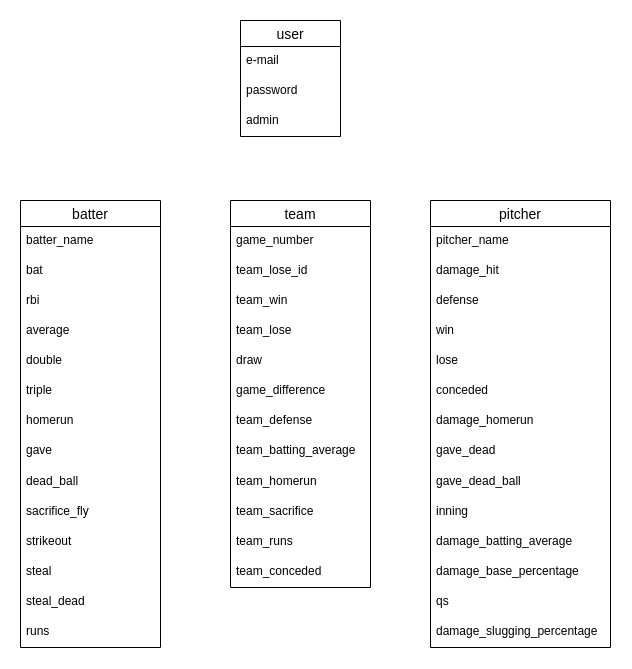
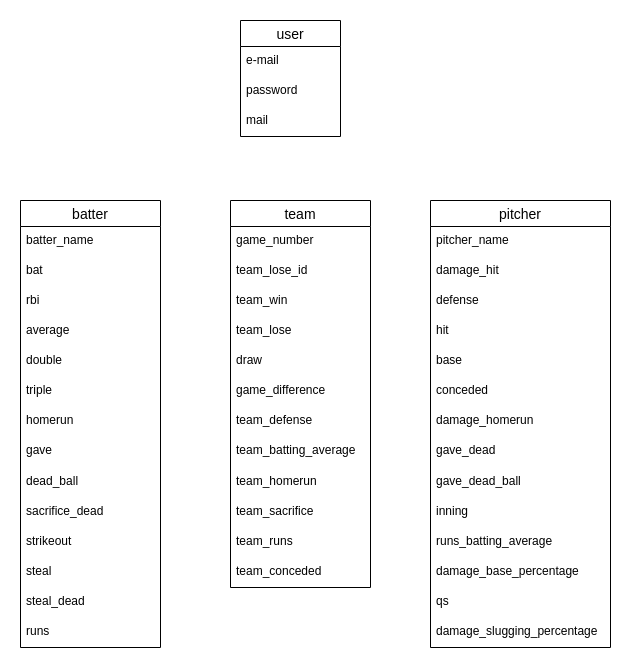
node "admin": label "admin" -> "mail"
node "win": label "win" -> "hit"
node "lose": label "lose" -> "base"
node "sacrifice_fly": label "sacrifice_fly" -> "sacrifice_dead"
node "damage_batting_average": label "damage_batting_average" -> "runs_batting_average"
